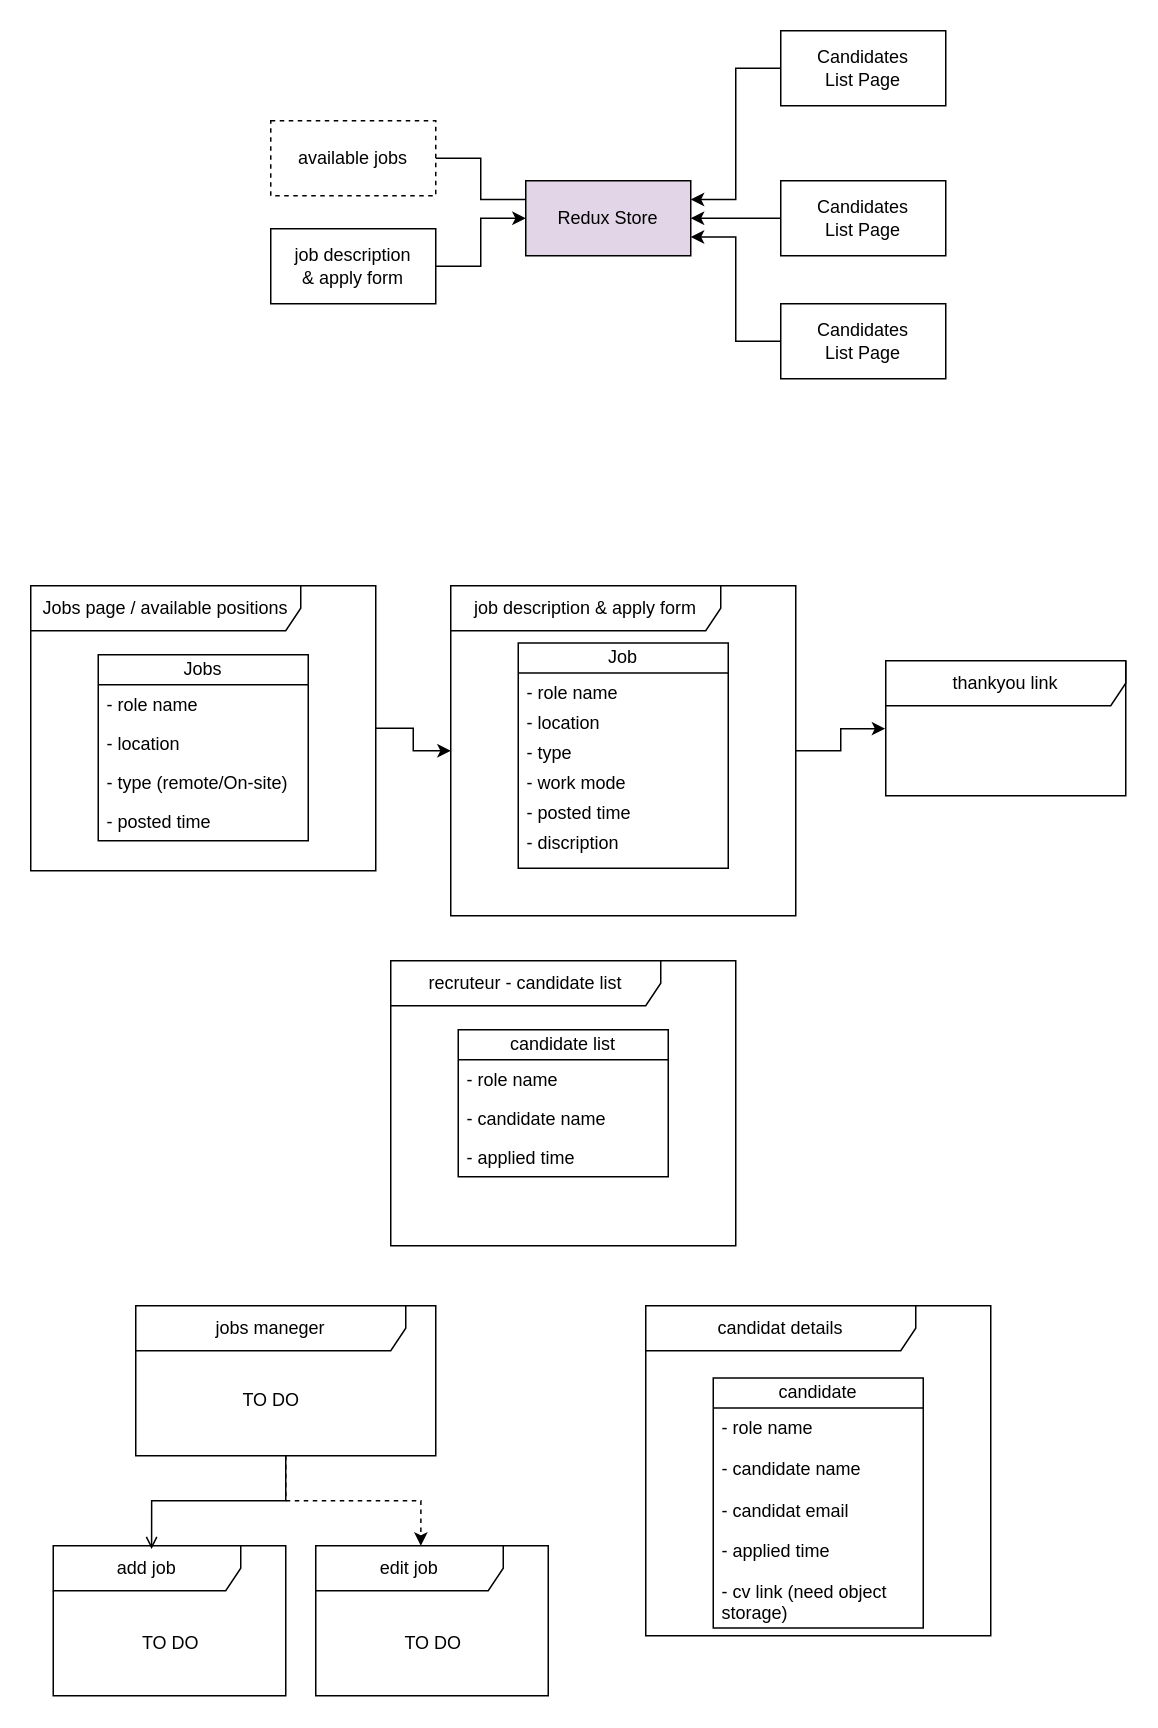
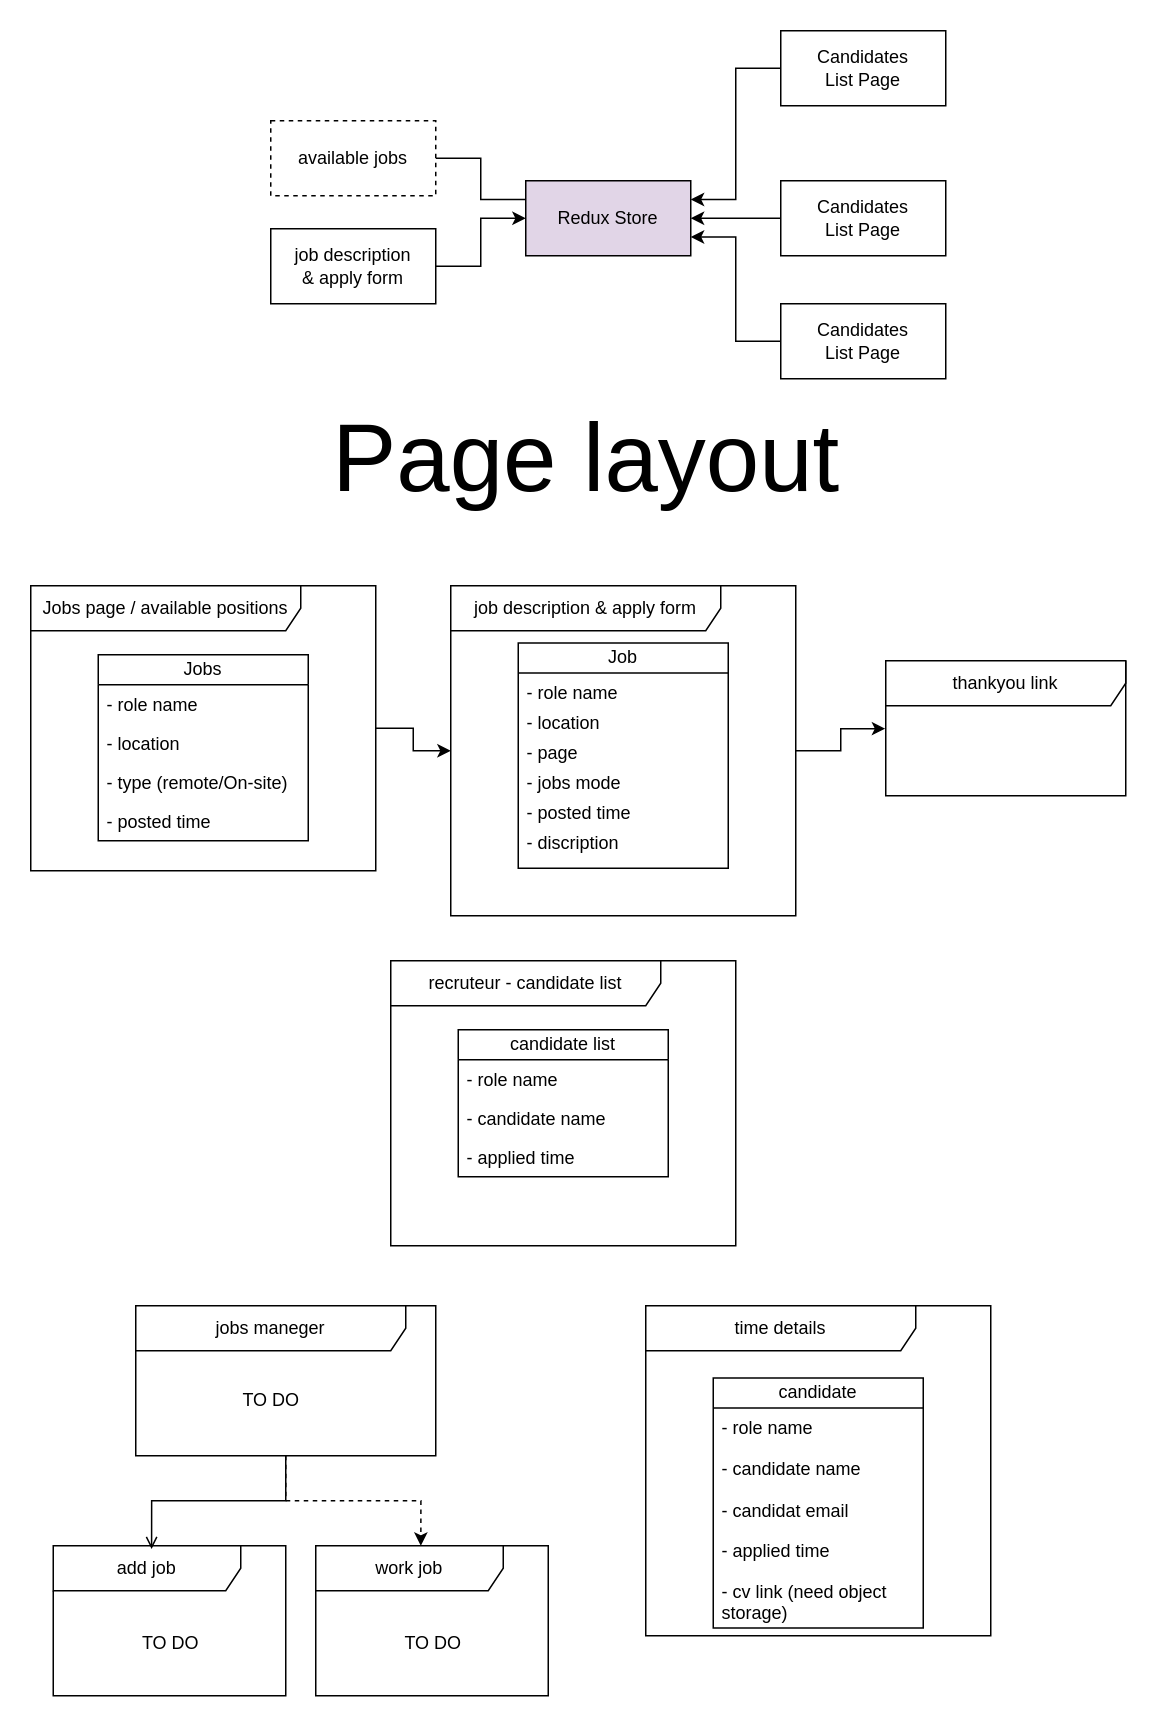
node "Page layout": added
node "- type": label "- type" -> "- page"
node "- work mode": label "- work mode" -> "- jobs mode"
node "candidat details": label "candidat details" -> "time details"
node "edit job": label "edit job" -> "work job"
